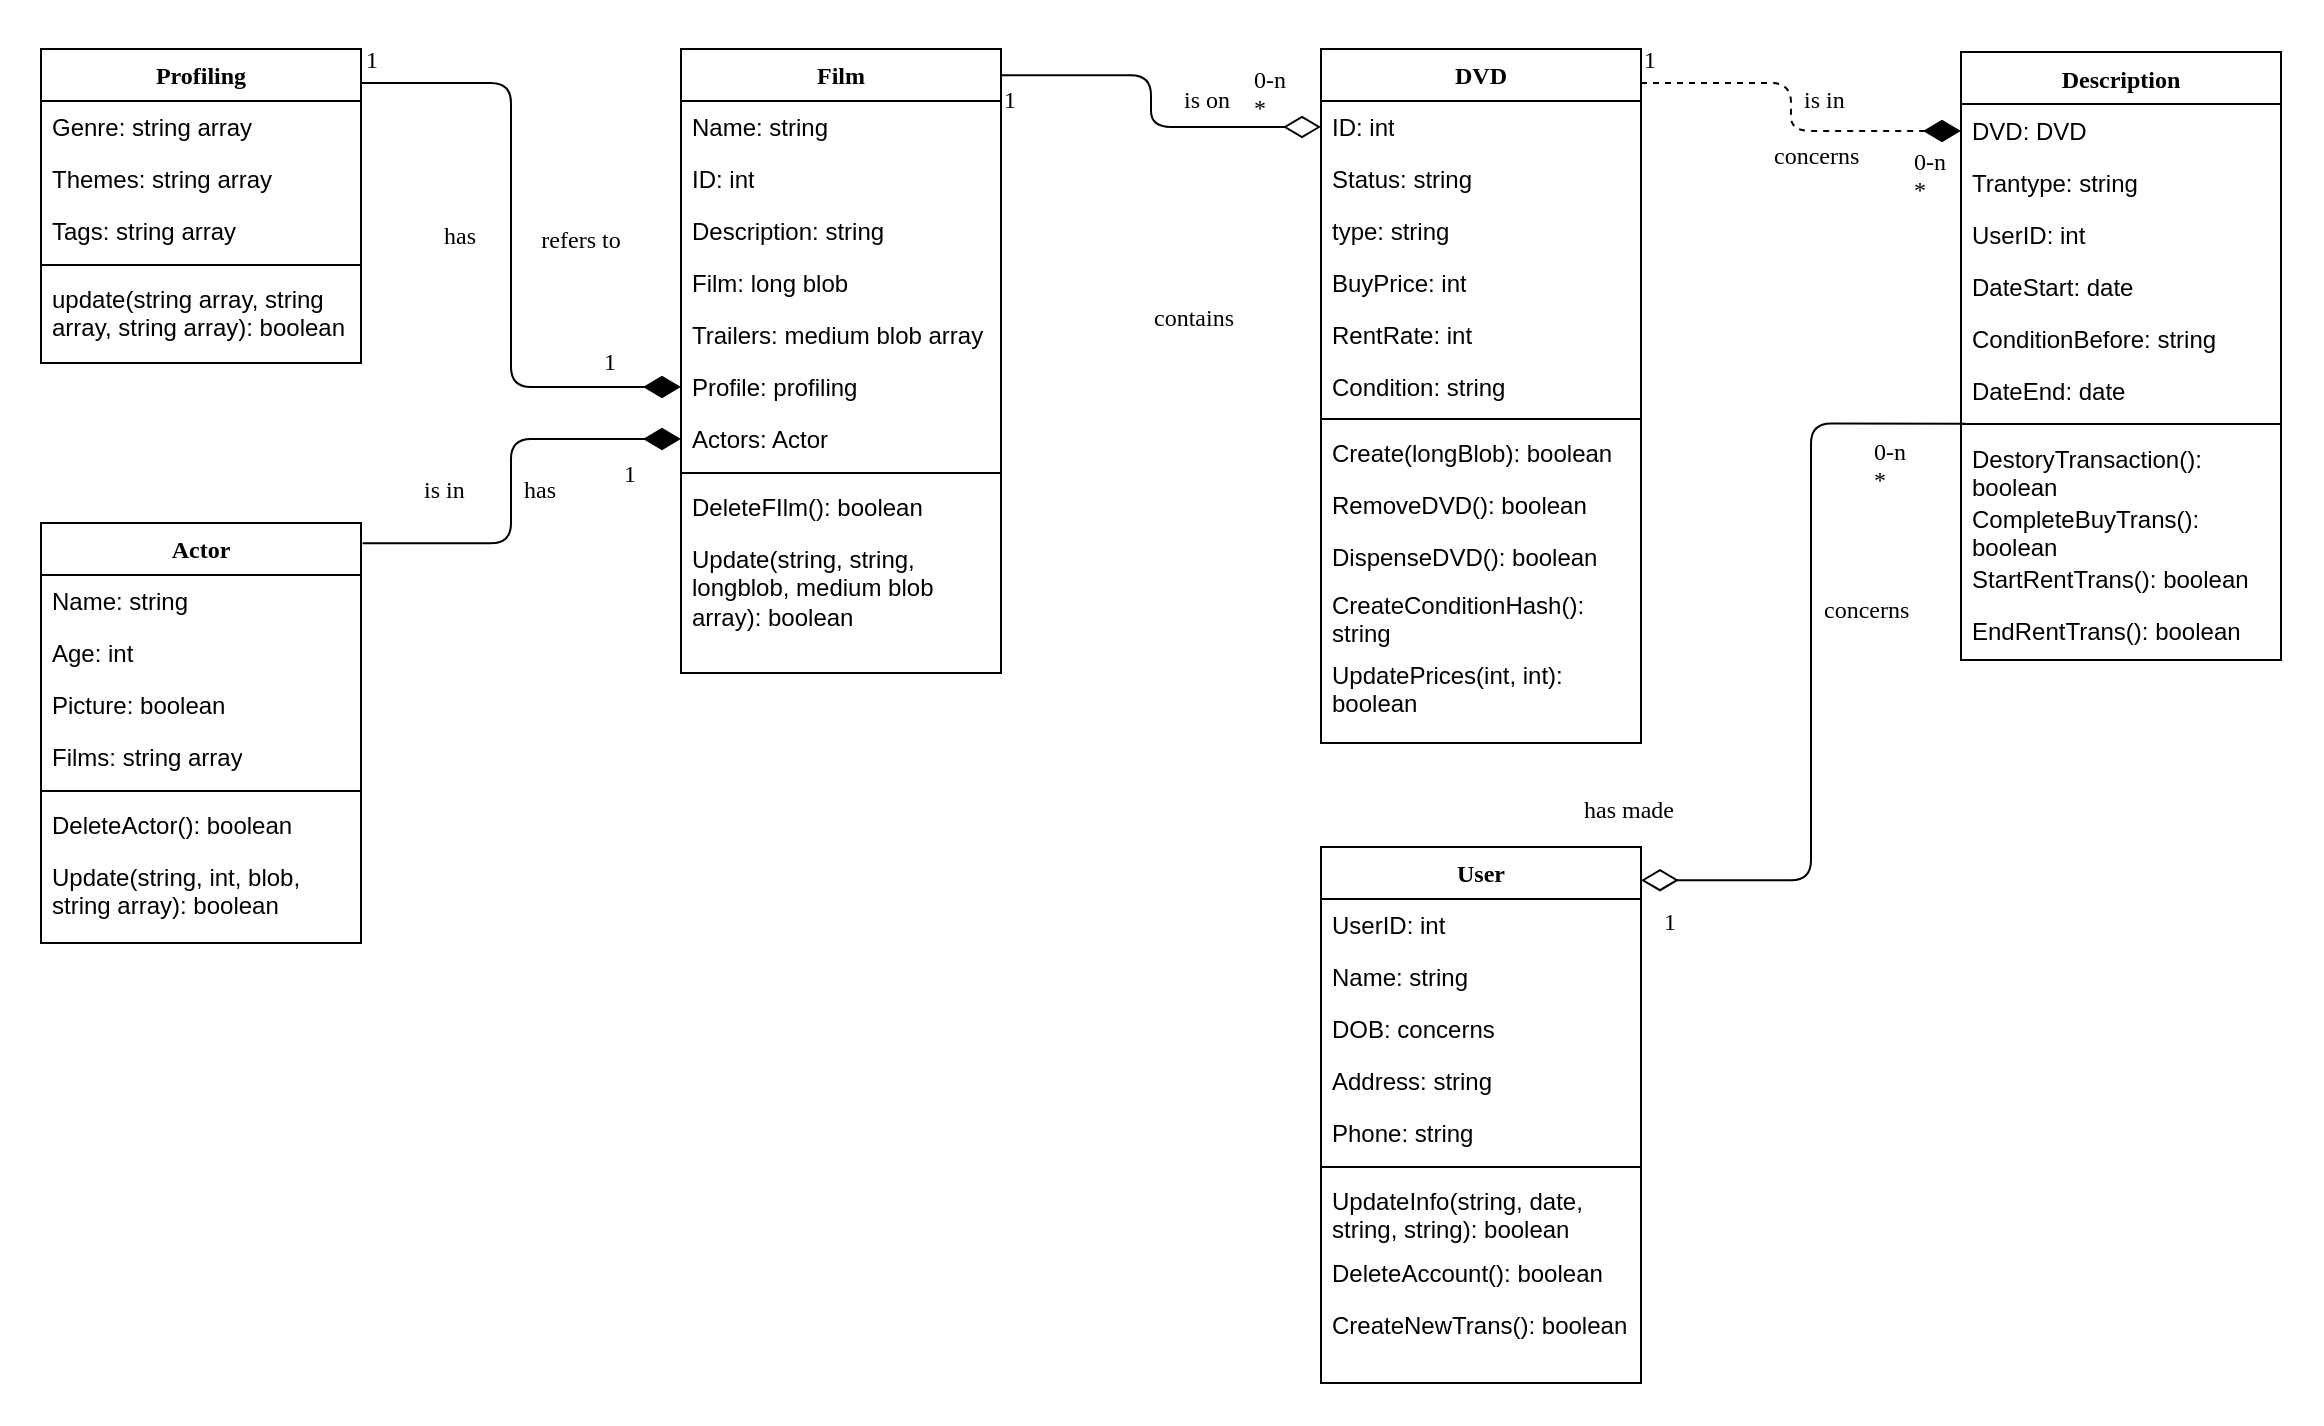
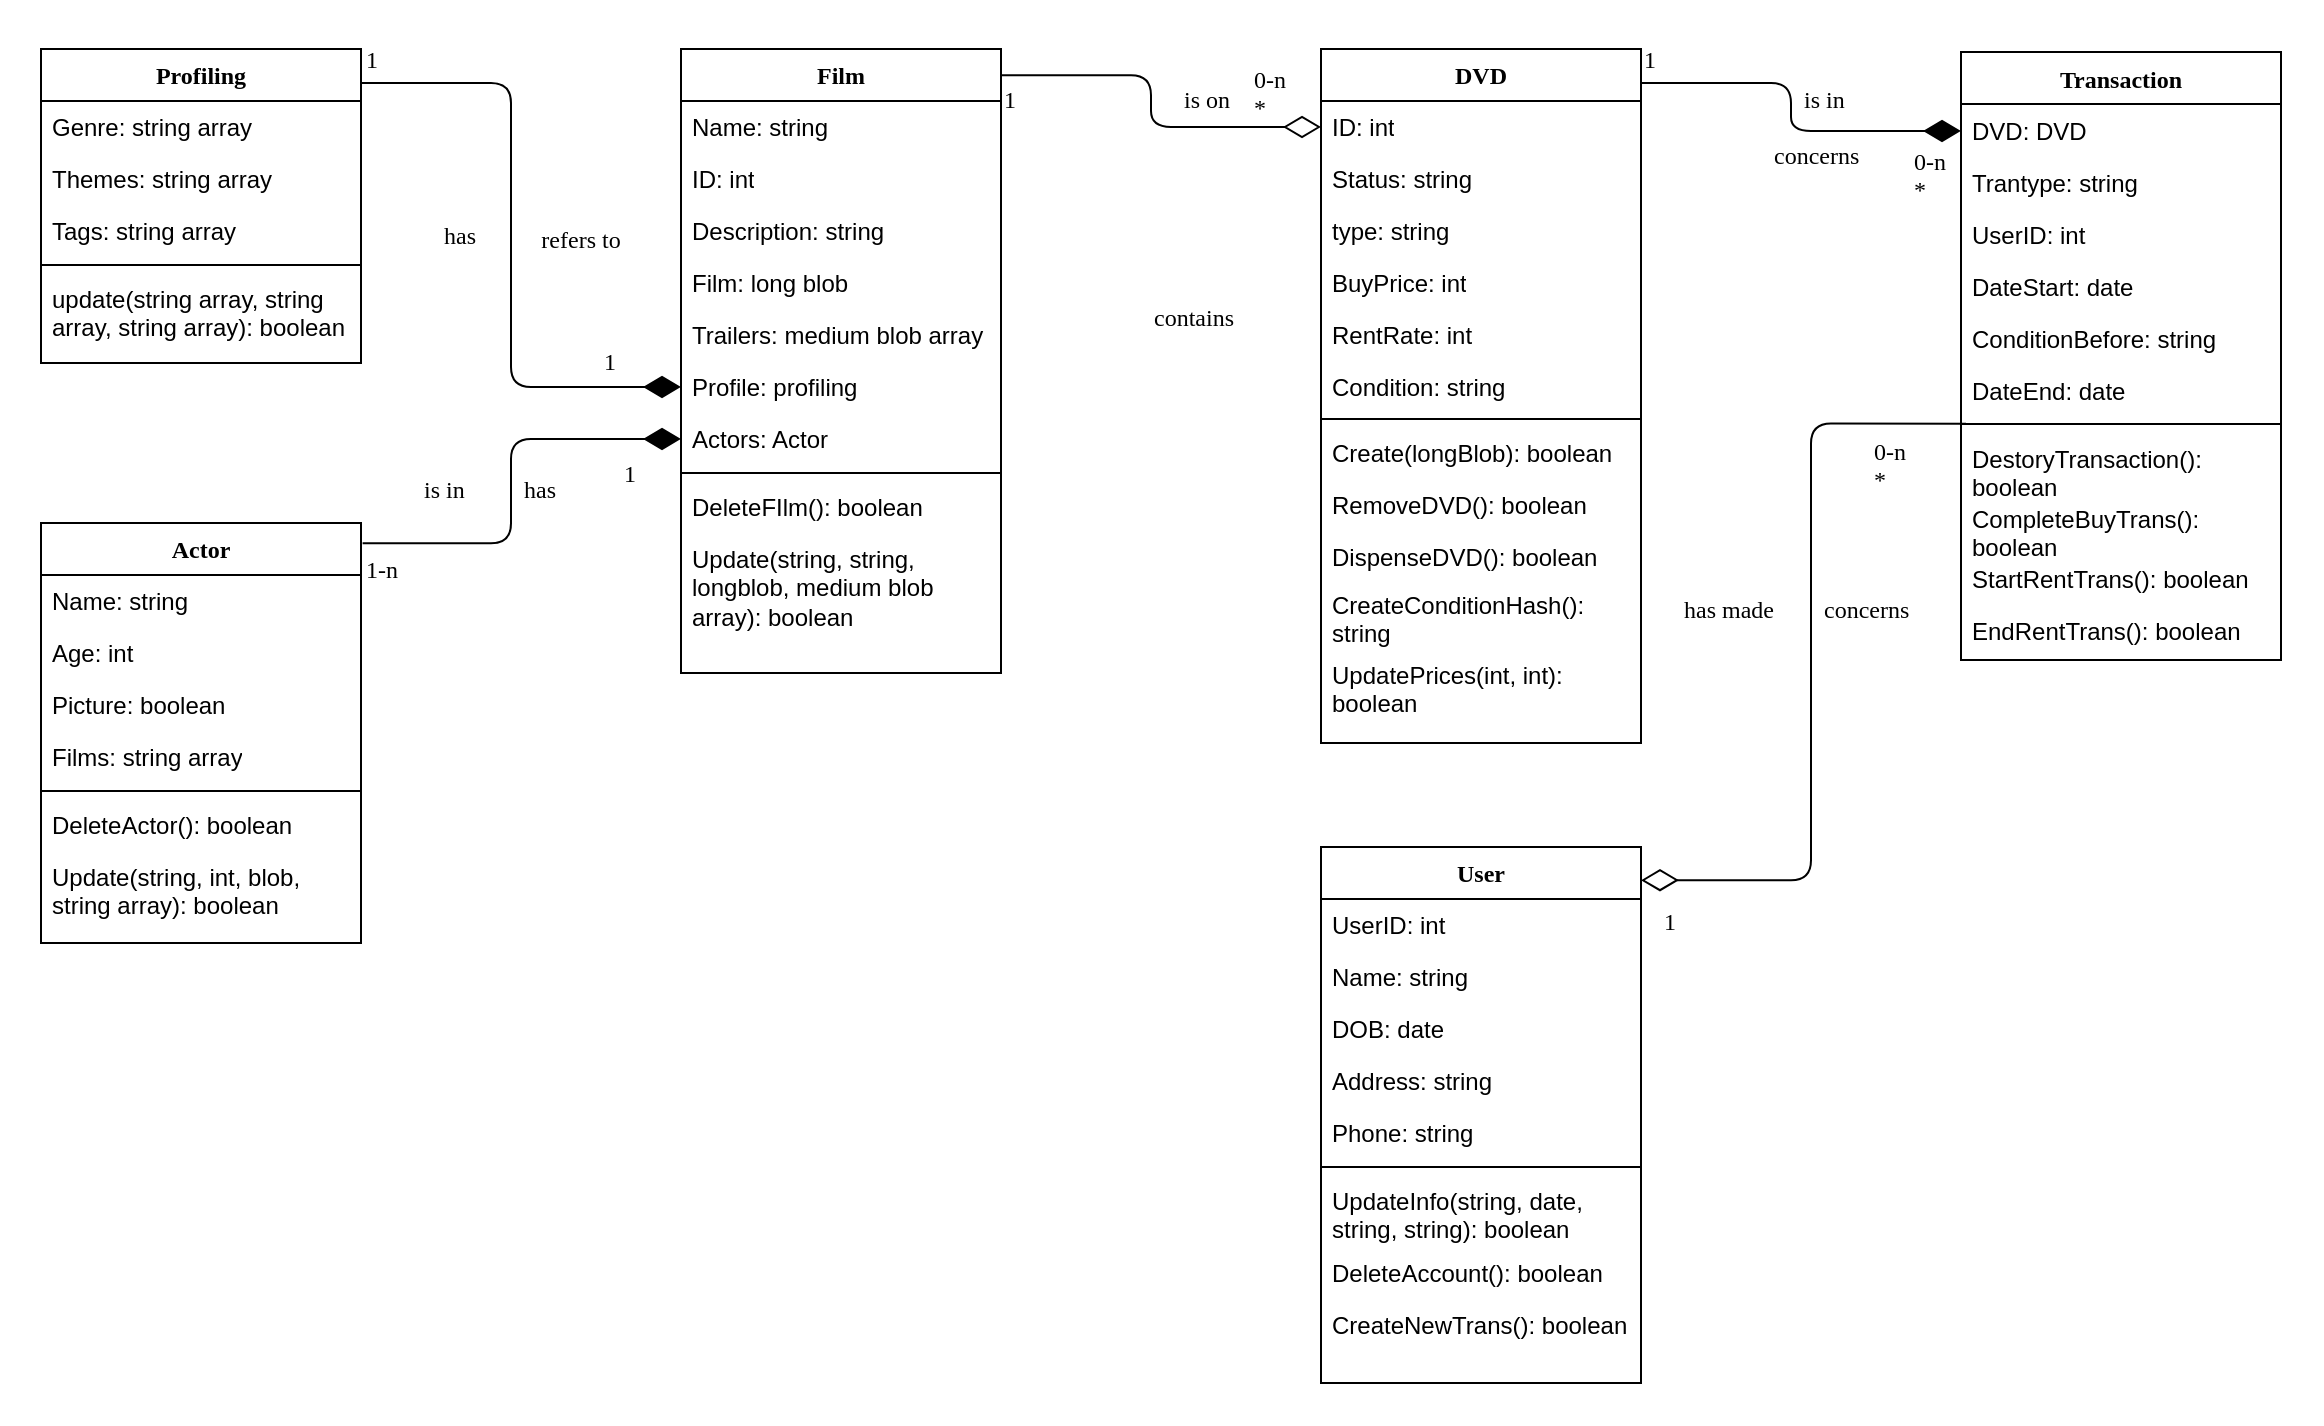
node "Description": label "Description" -> "Transaction"
edge "DVD" -> "DVD: DVD": style dashed -> solid
node "1-n": added
node "has made": moved (1651, 811) -> (1751, 611)
node "DOB: concerns": label "DOB: concerns" -> "DOB: date"
